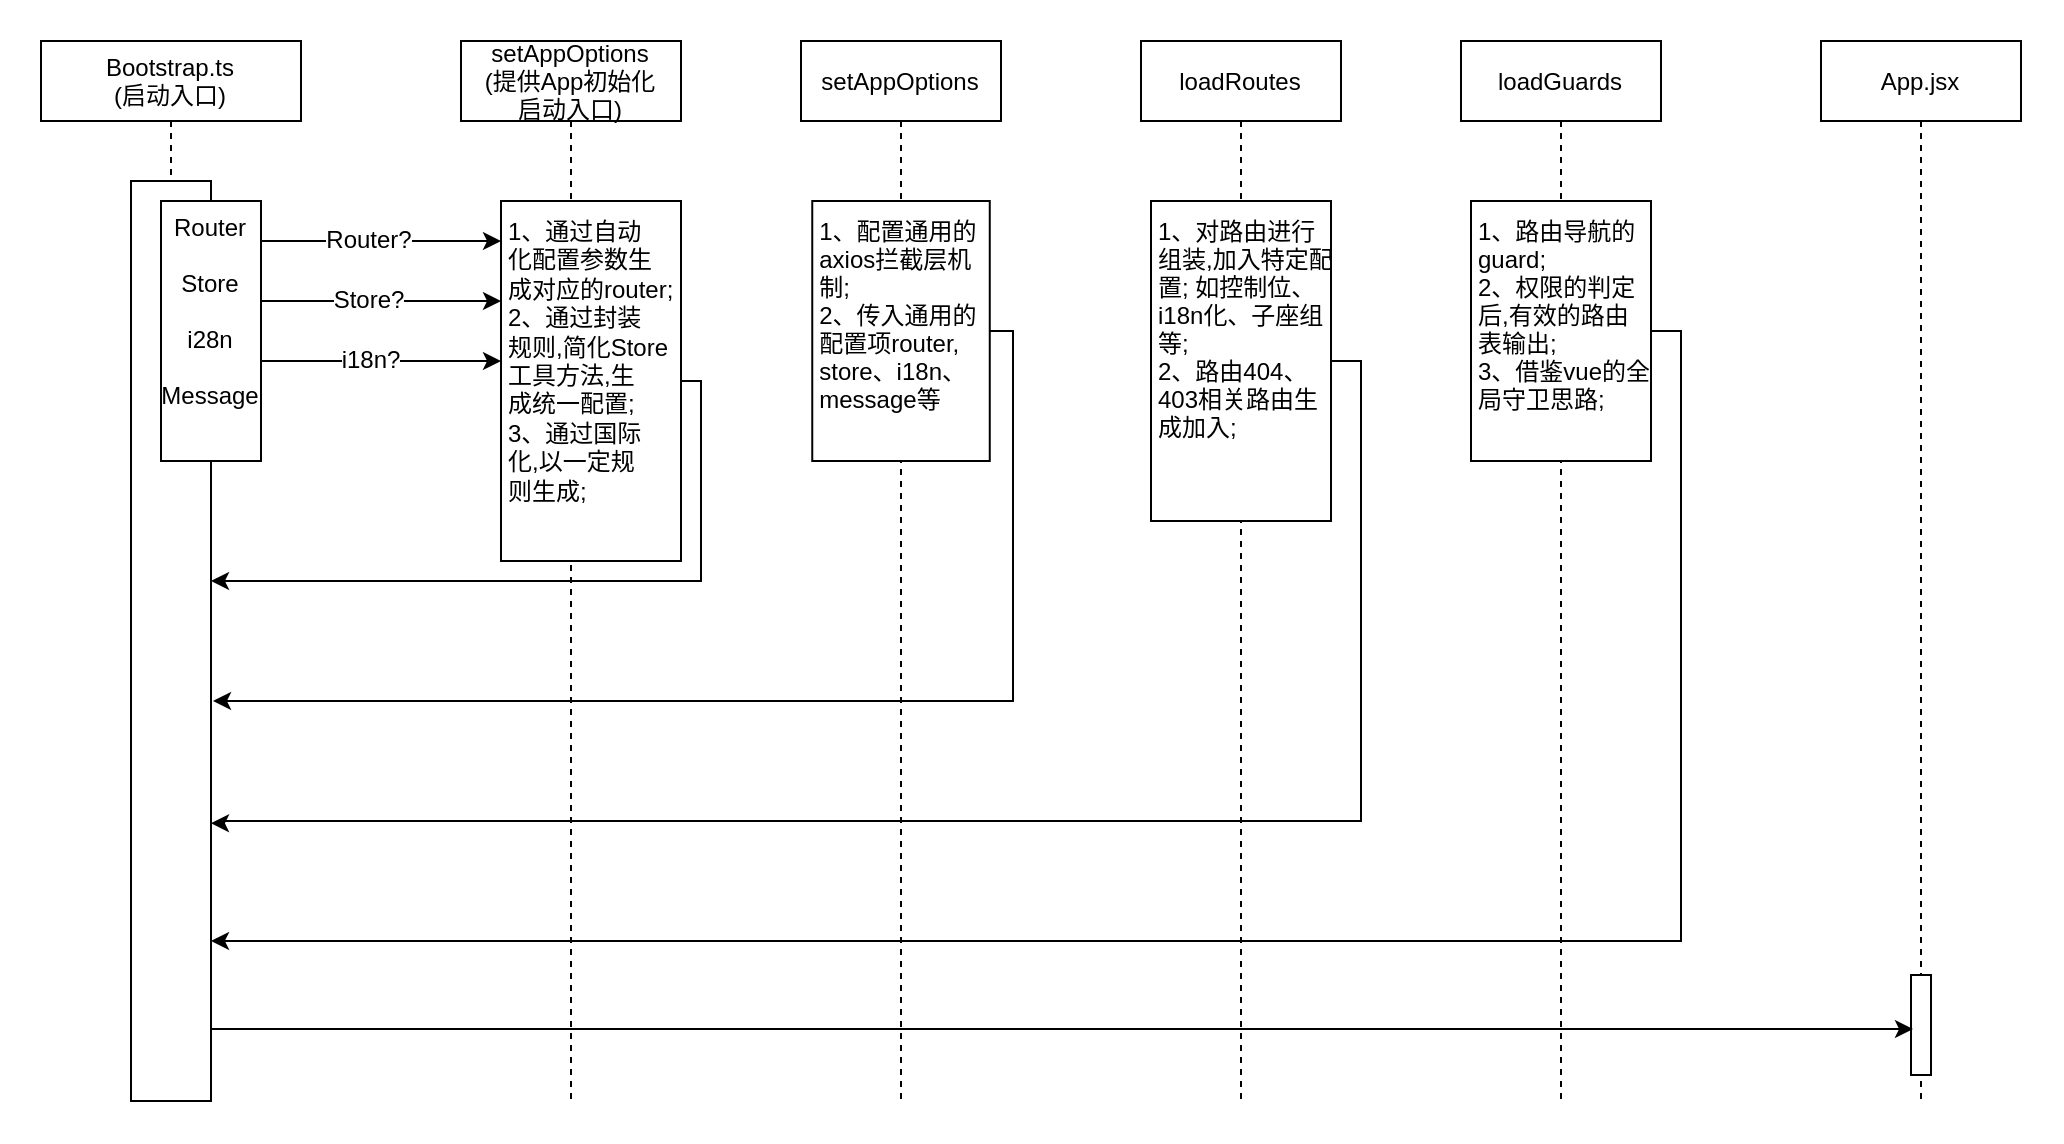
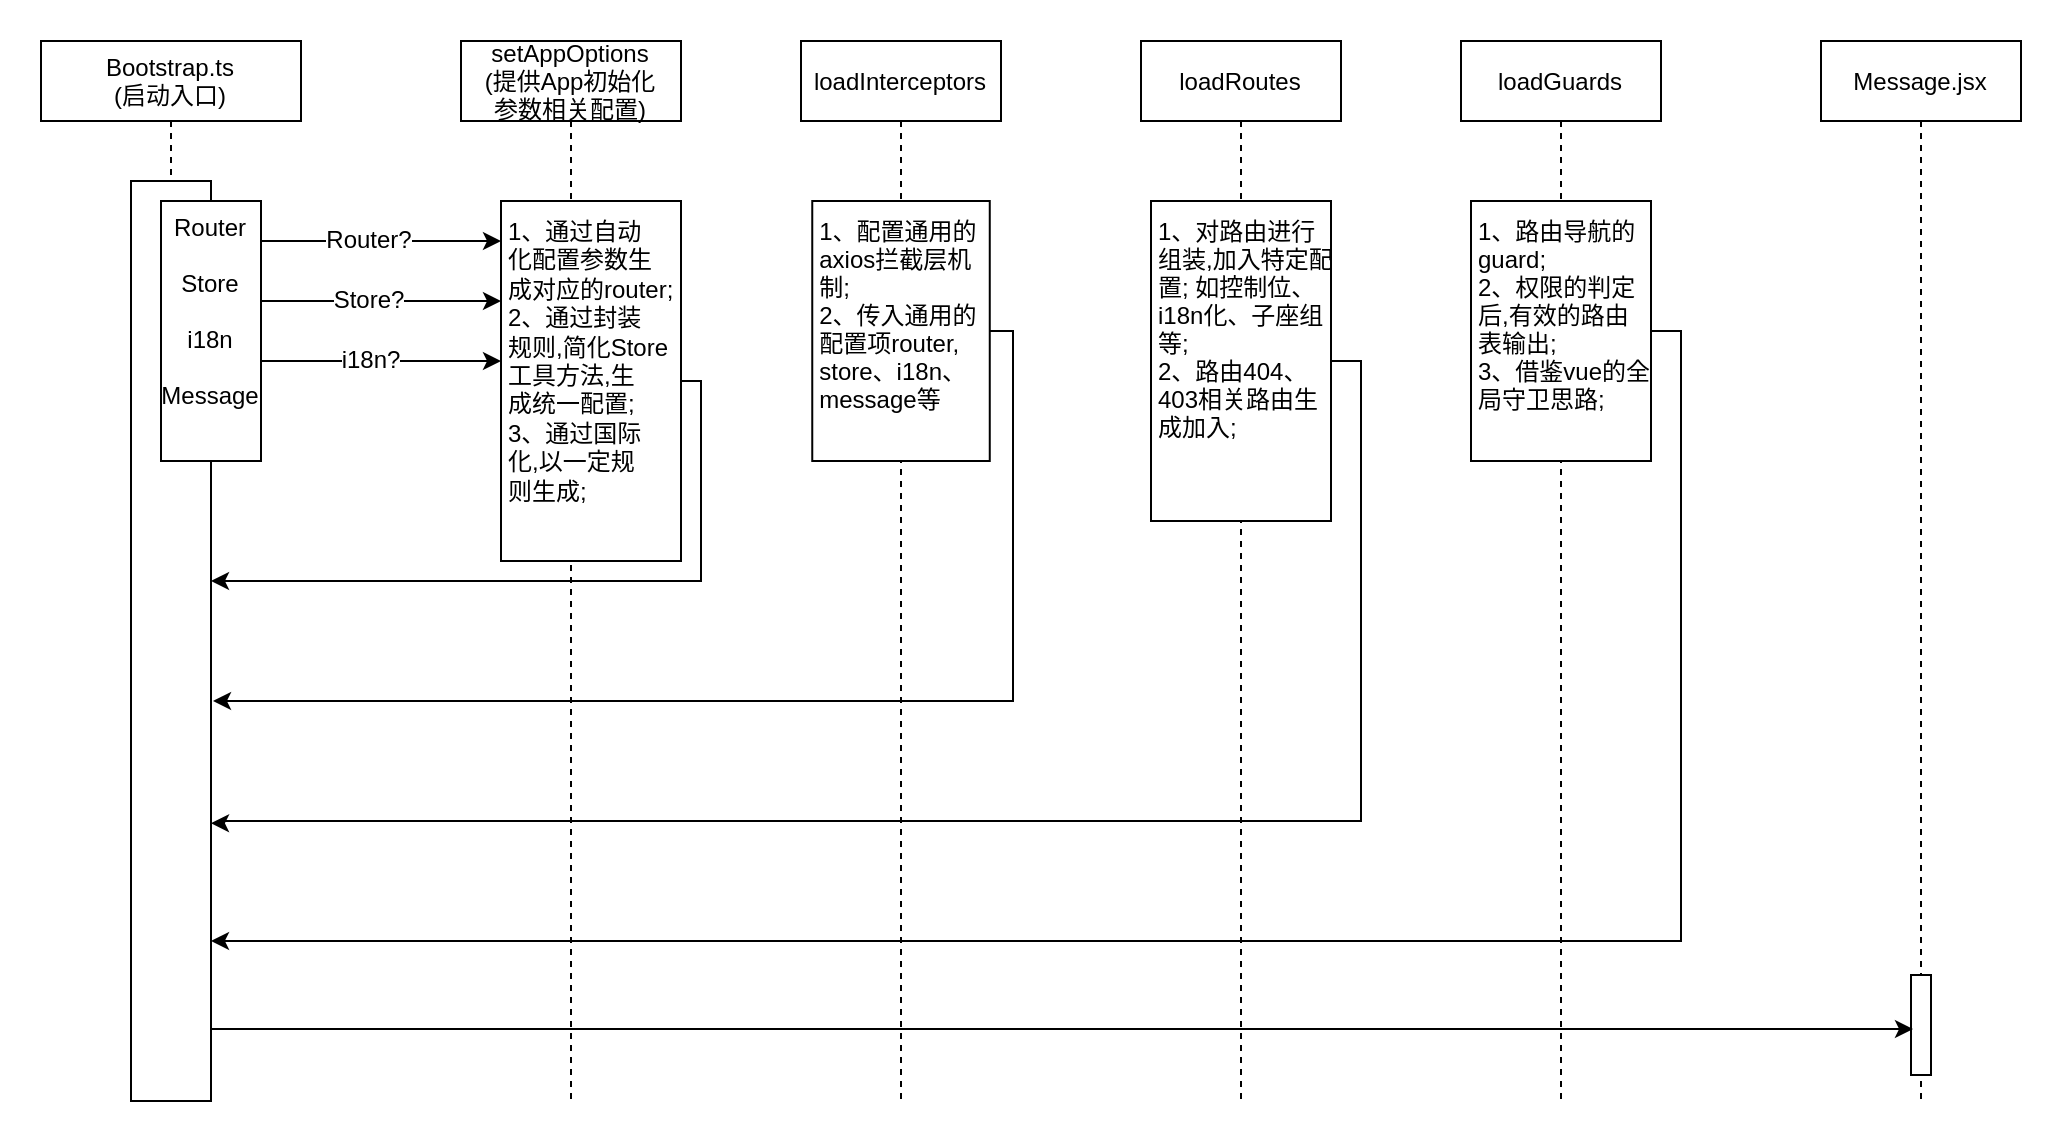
node "setAppOptions (提供App初始化 启动入口)": label "setAppOptions (提供App初始化 启动入口)" -> "setAppOptions (提供App初始化 参数相关配置)"
node "setAppOptions": label "setAppOptions" -> "loadInterceptors"
node "App.jsx": label "App.jsx" -> "Message.jsx"
node "Router Store i28n Message": label "Router Store i28n Message" -> "Router Store i18n Message"
